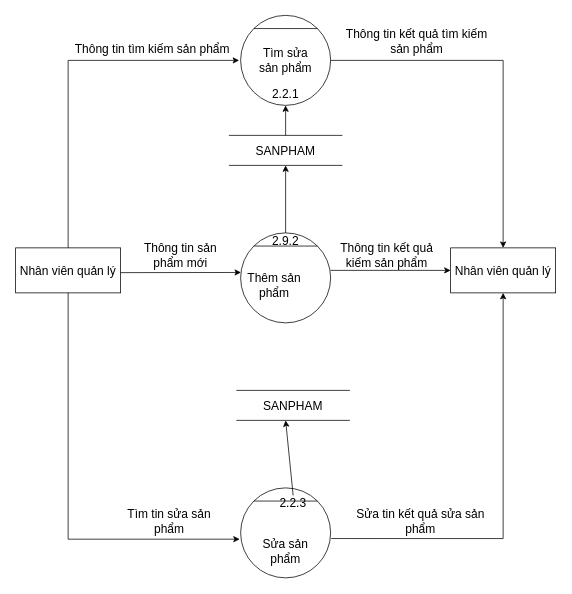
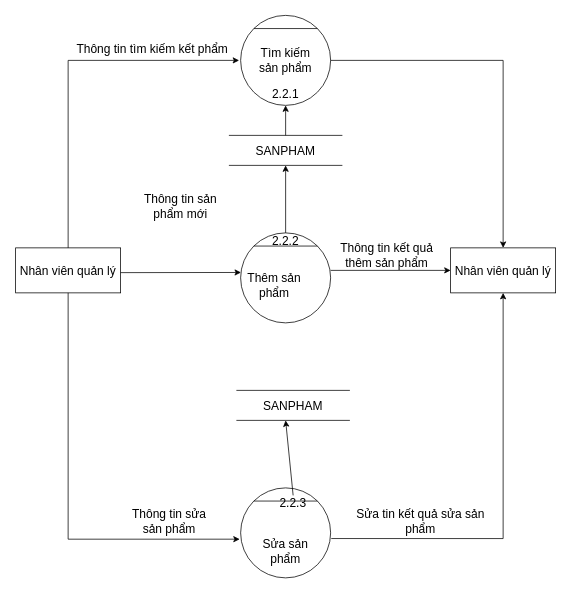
node "Thông tin kết quả tìm kiếm sản phẩm": removed
node "Thông tin tìm kiếm sản phẩm": label "Thông tin tìm kiếm sản phẩm" -> "Thông tin tìm kiếm kết phẩm"
node "Tìm sửa sản phẩm": label "Tìm sửa sản phẩm" -> "Tìm kiếm sản phẩm"
node "2.9.2": label "2.9.2" -> "2.2.2"
node "Thông tin sản phẩm mới": moved (180, 255) -> (180, 207)
node "Thông tin kết quả kiếm sản phẩm": label "Thông tin kết quả kiếm sản phẩm" -> "Thông tin kết quả thêm sản phẩm"
node "Tìm tin sửa sản phẩm": label "Tìm tin sửa sản phẩm" -> "Thông tin sửa sản phẩm"
